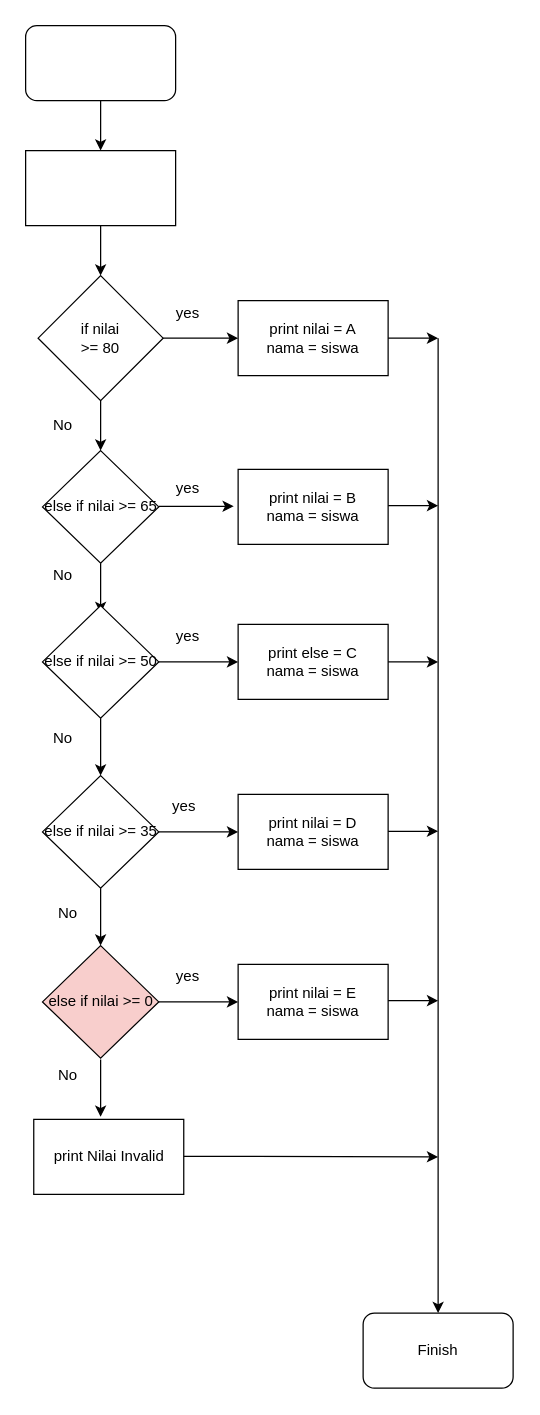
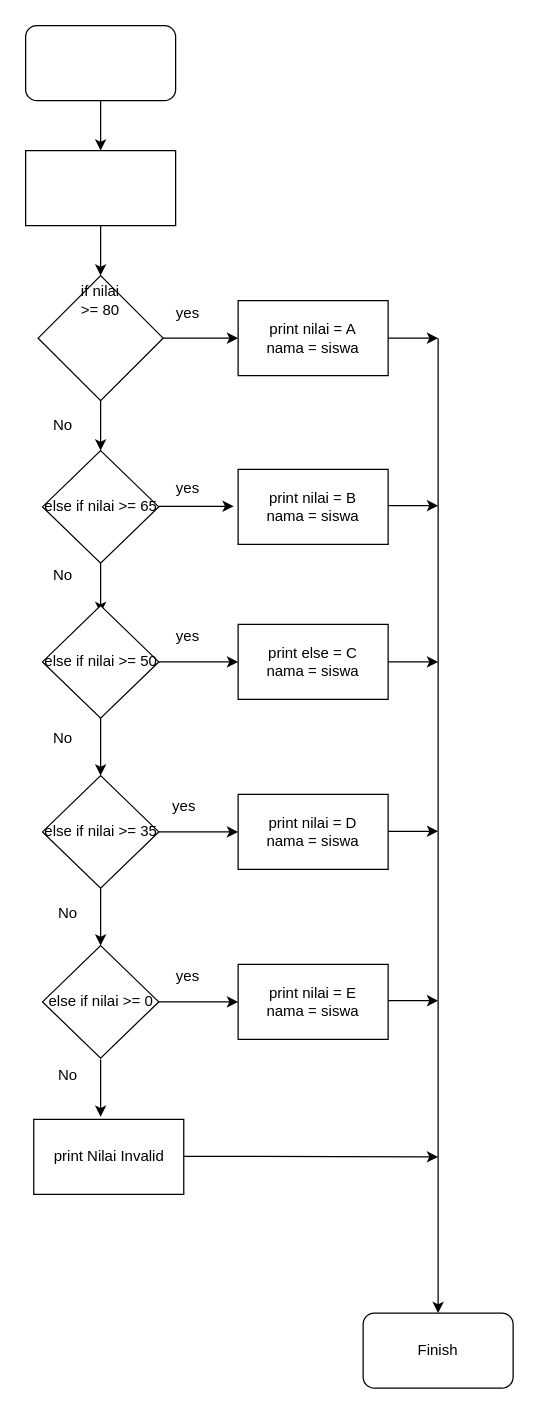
node "if nilai >= 80": moved (101, 338) -> (101, 301)
node "else if nilai >= 0": fillcolor #f8cecc -> #ffffff
